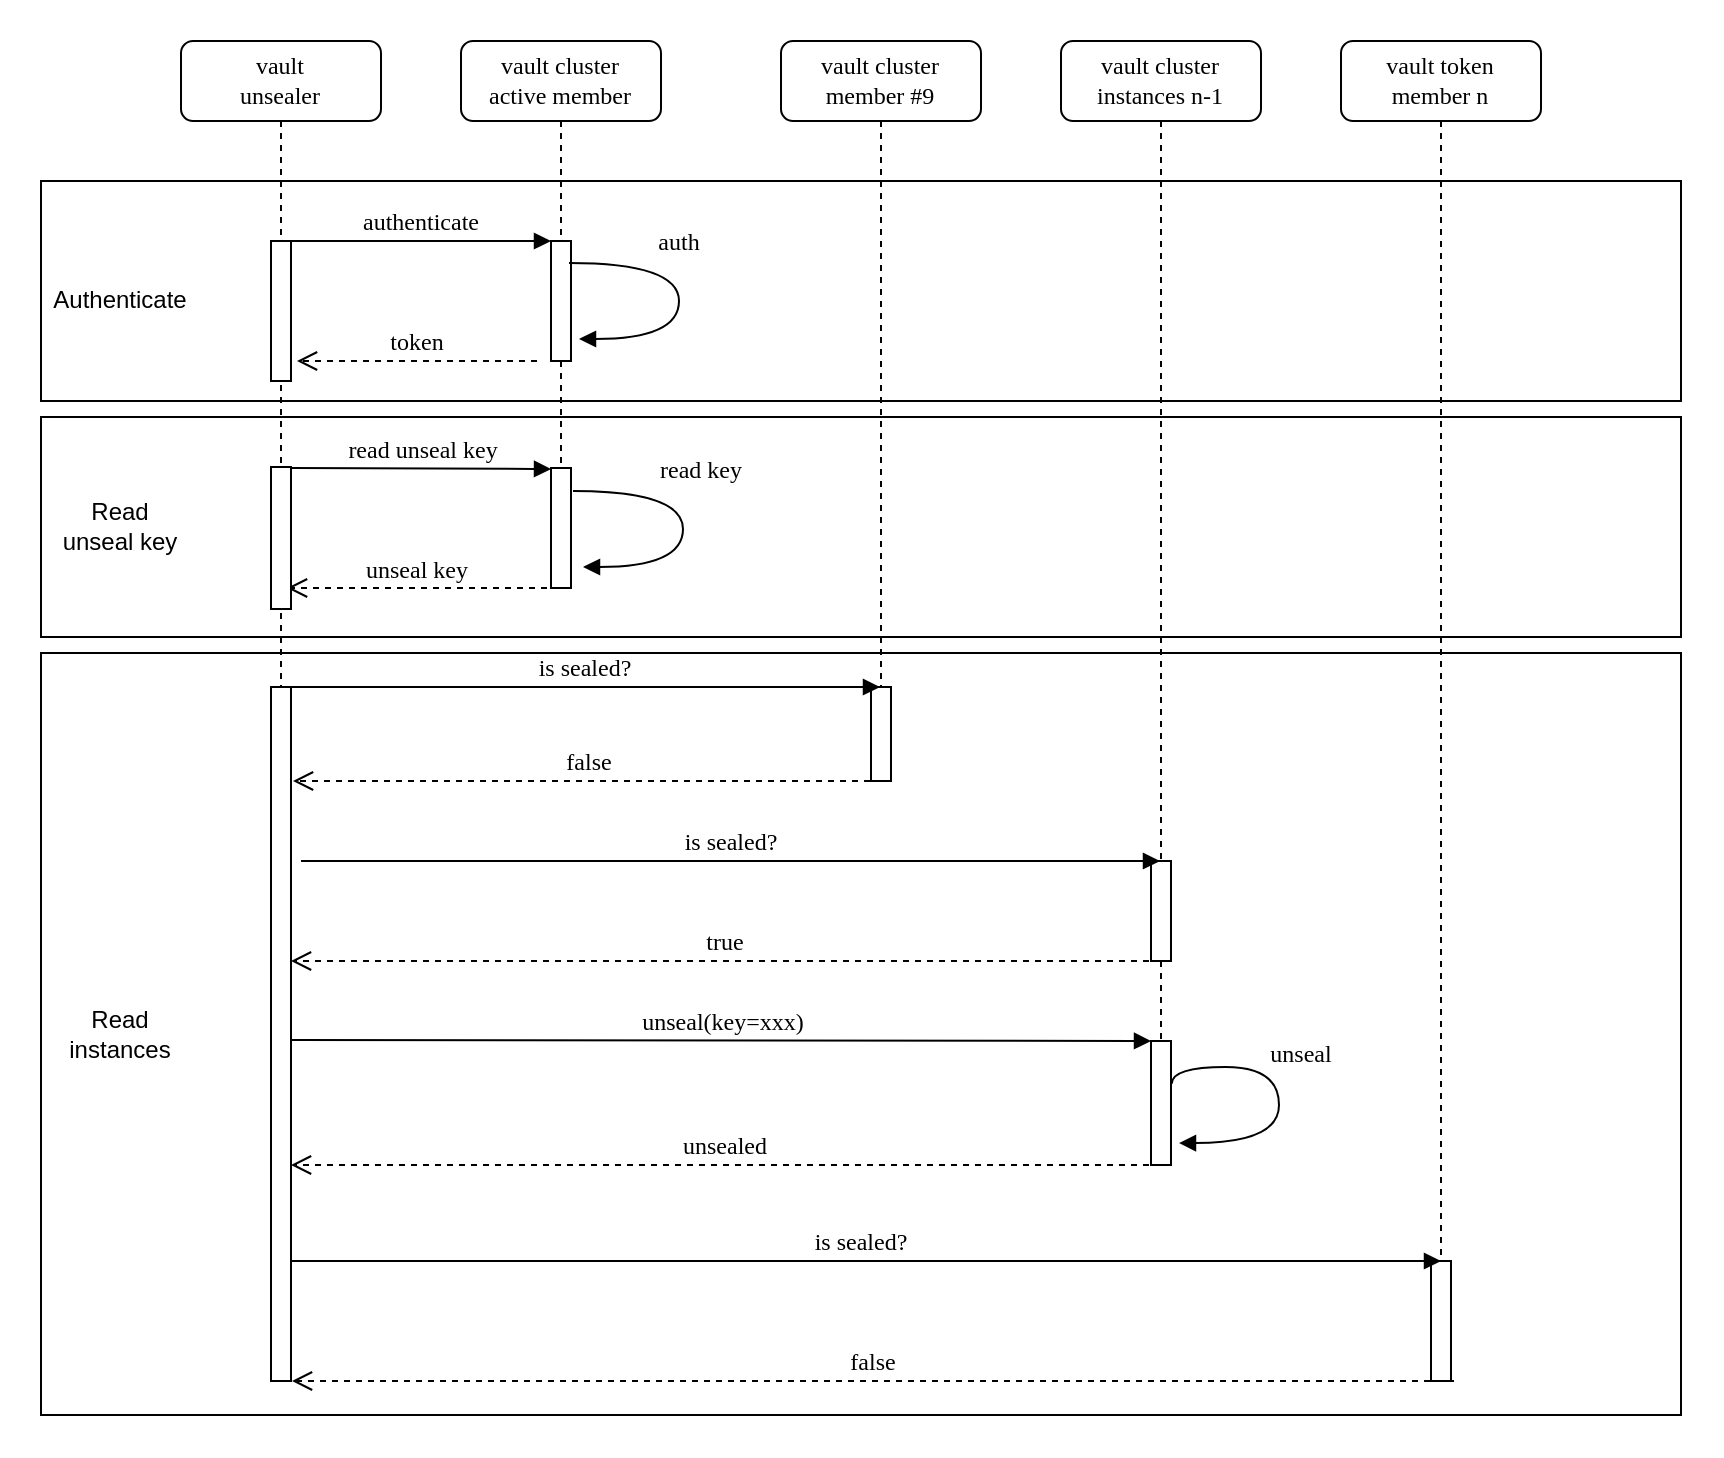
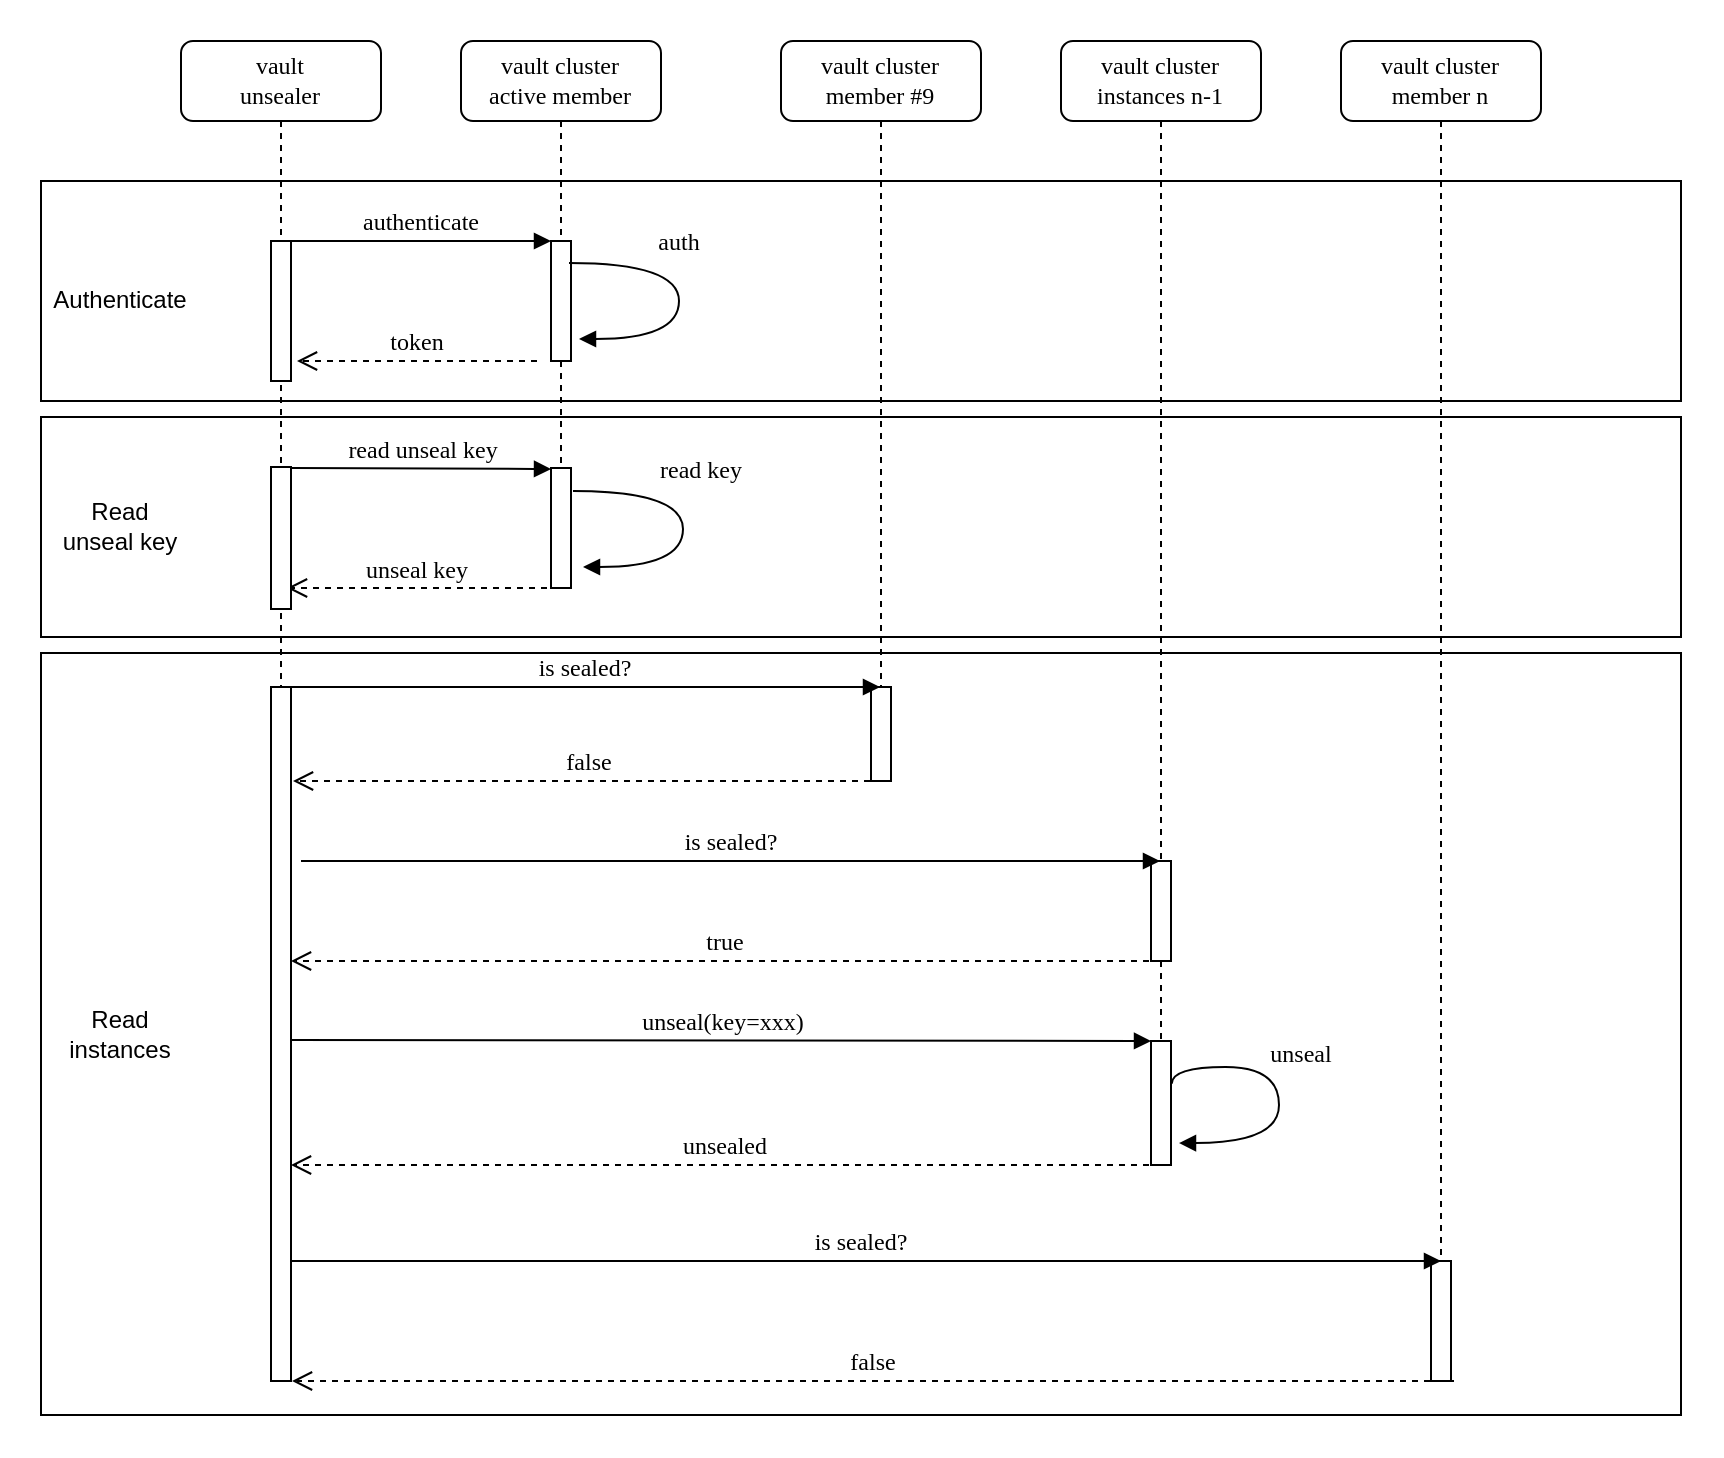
node "vault token member n": label "vault token member n" -> "vault cluster member n"
